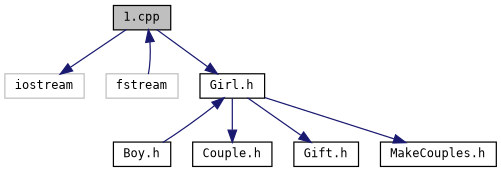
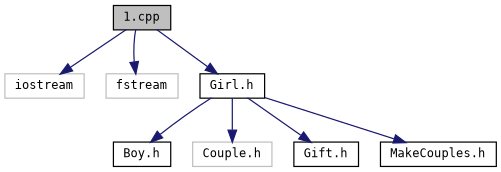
edge "fstream" -> "1.cpp": reversed
edge "Boy.h" -> "Girl.h": reversed
node "Couple.h": color black -> grey75
